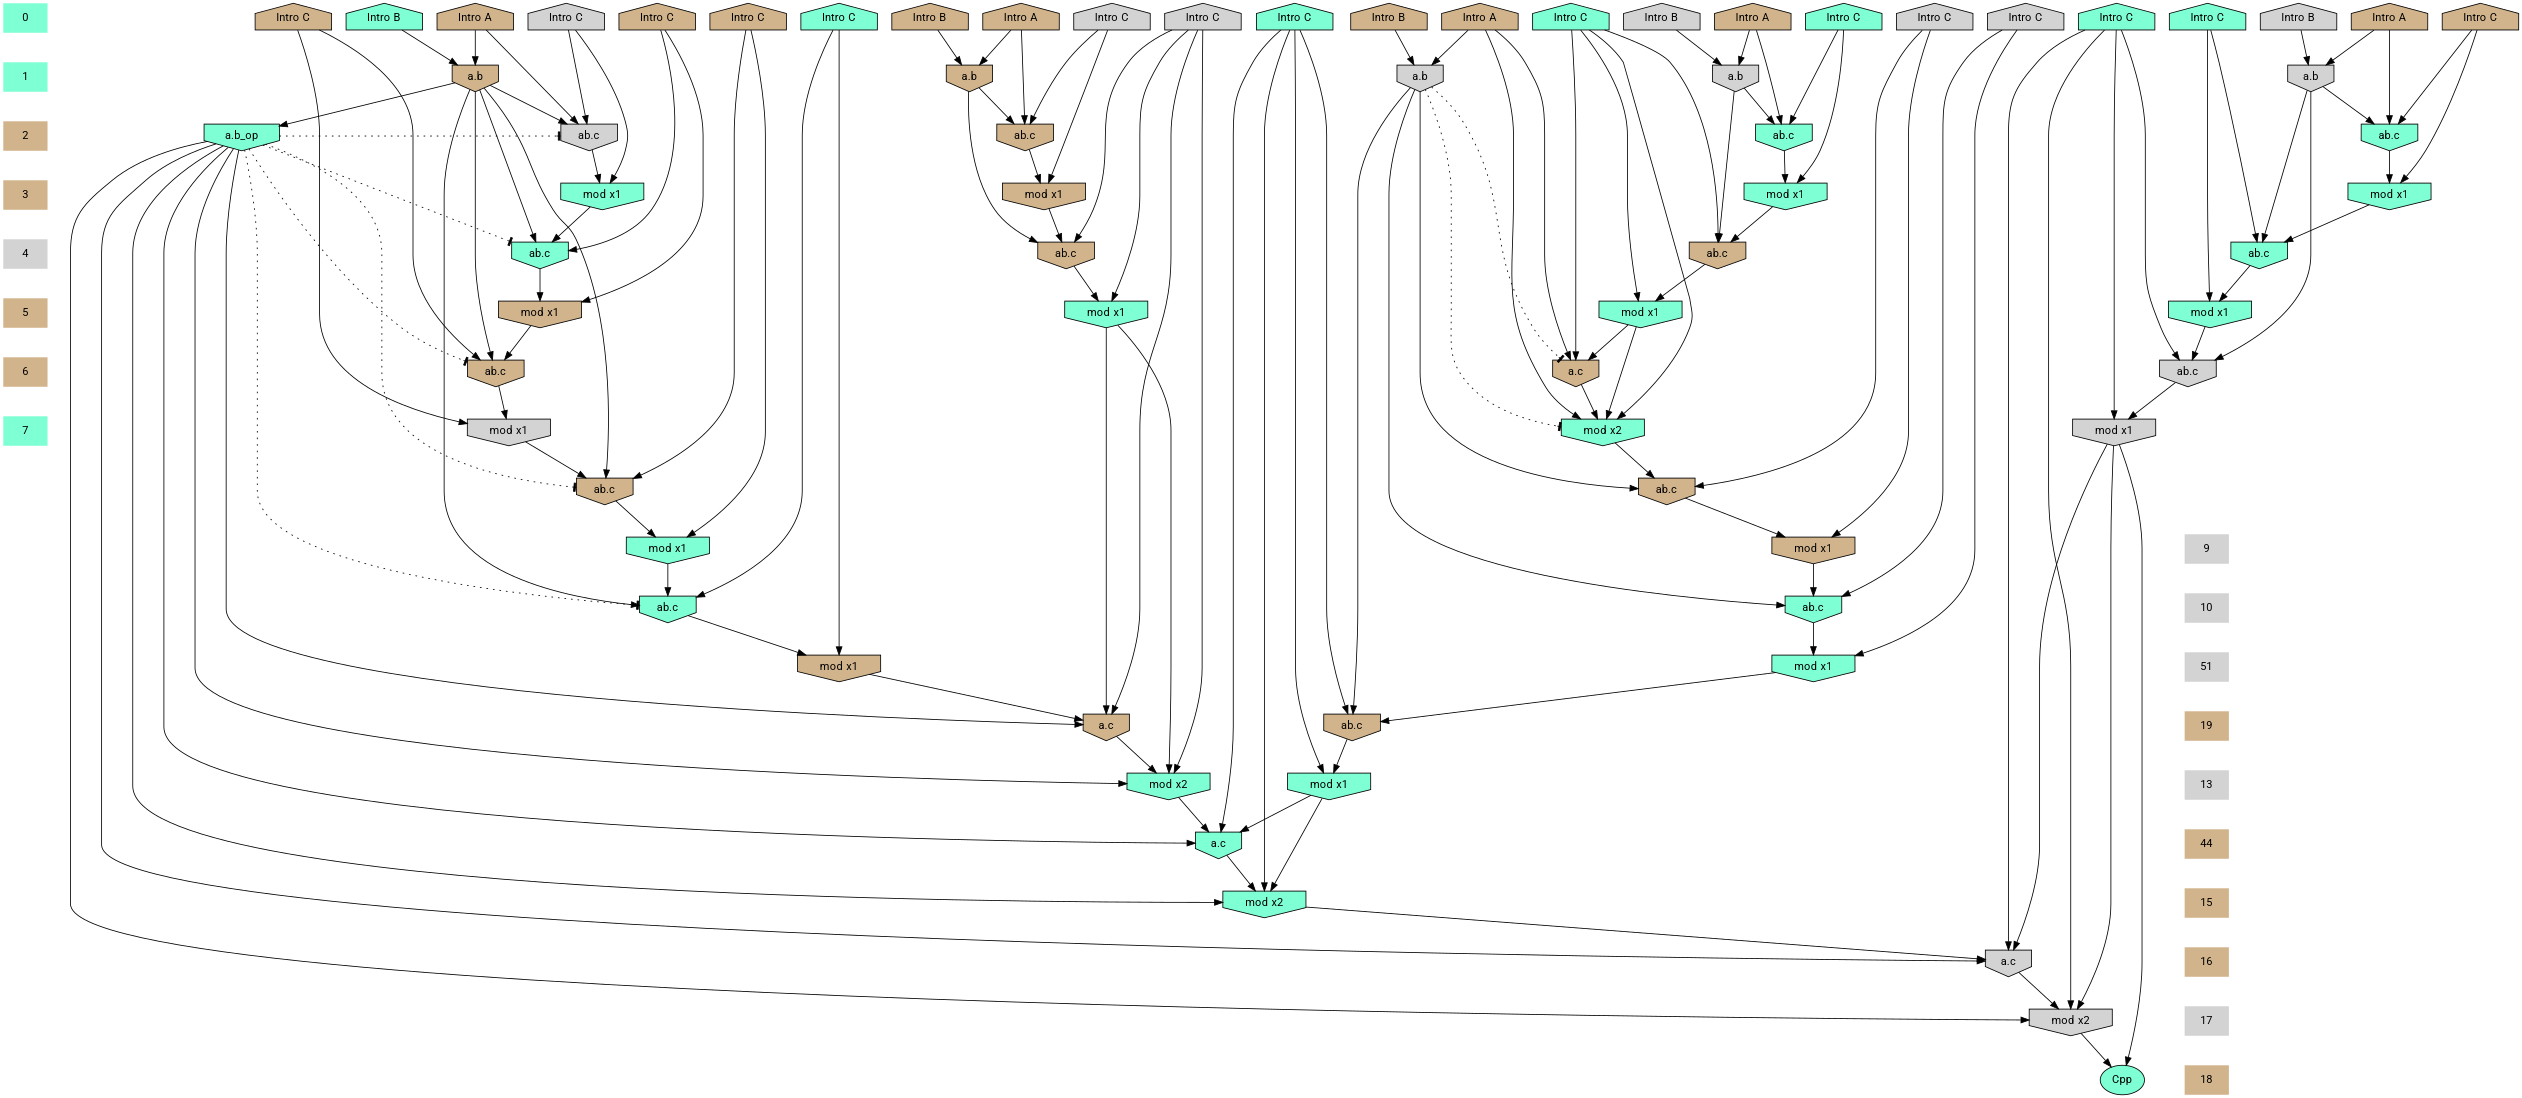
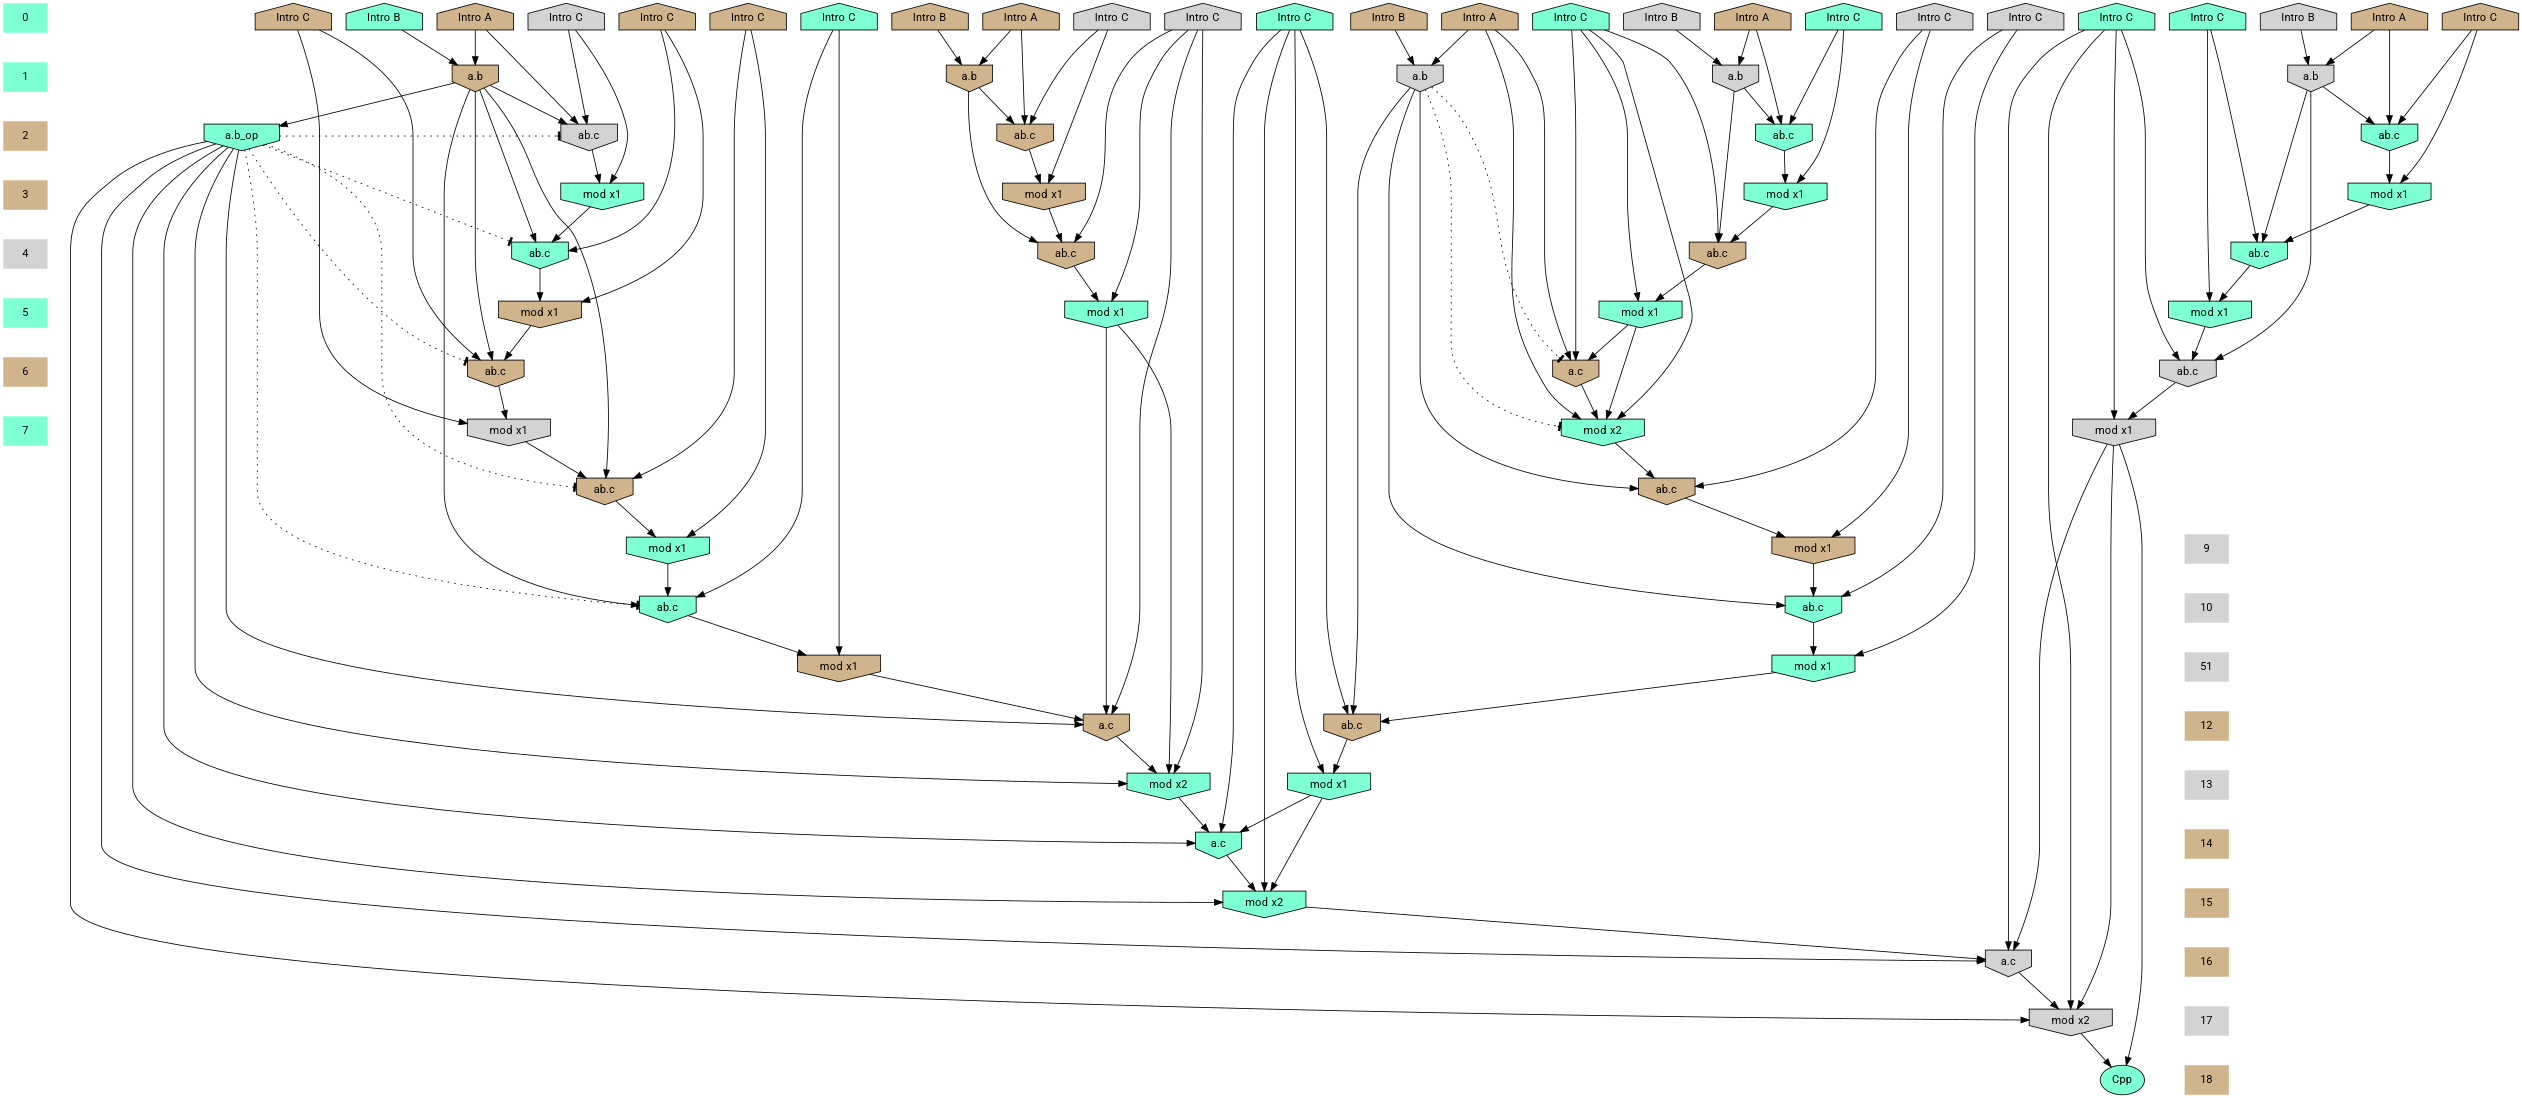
node "5": fillcolor tan -> aquamarine
node "19": label "19" -> "12"
node "44": label "44" -> "14"
